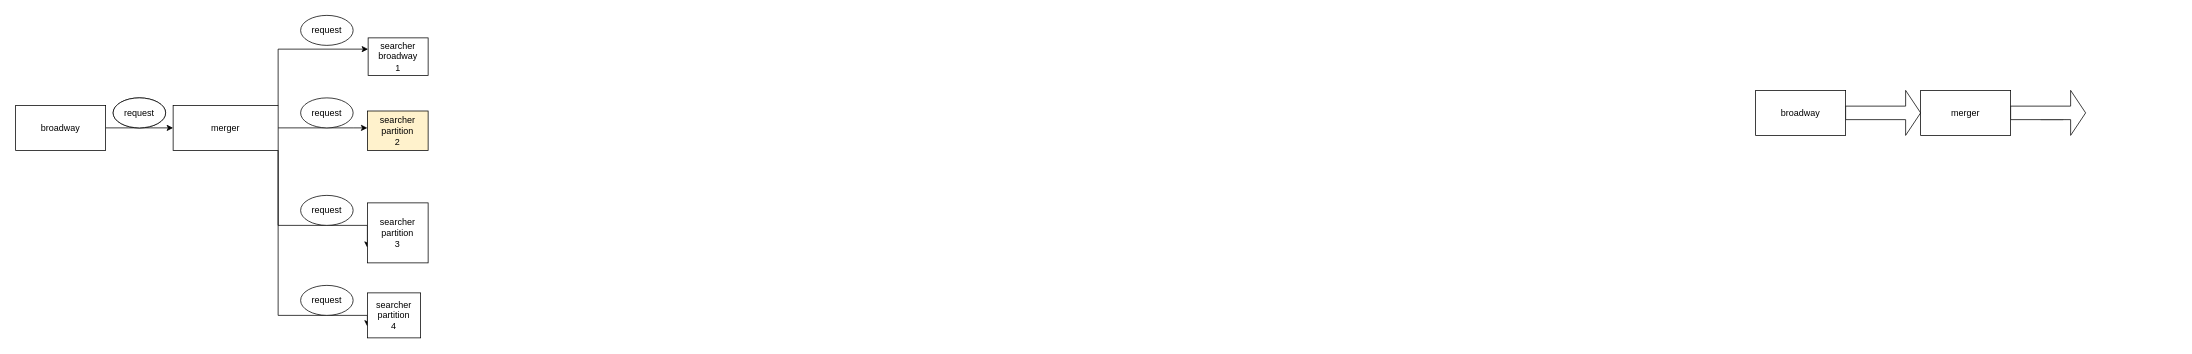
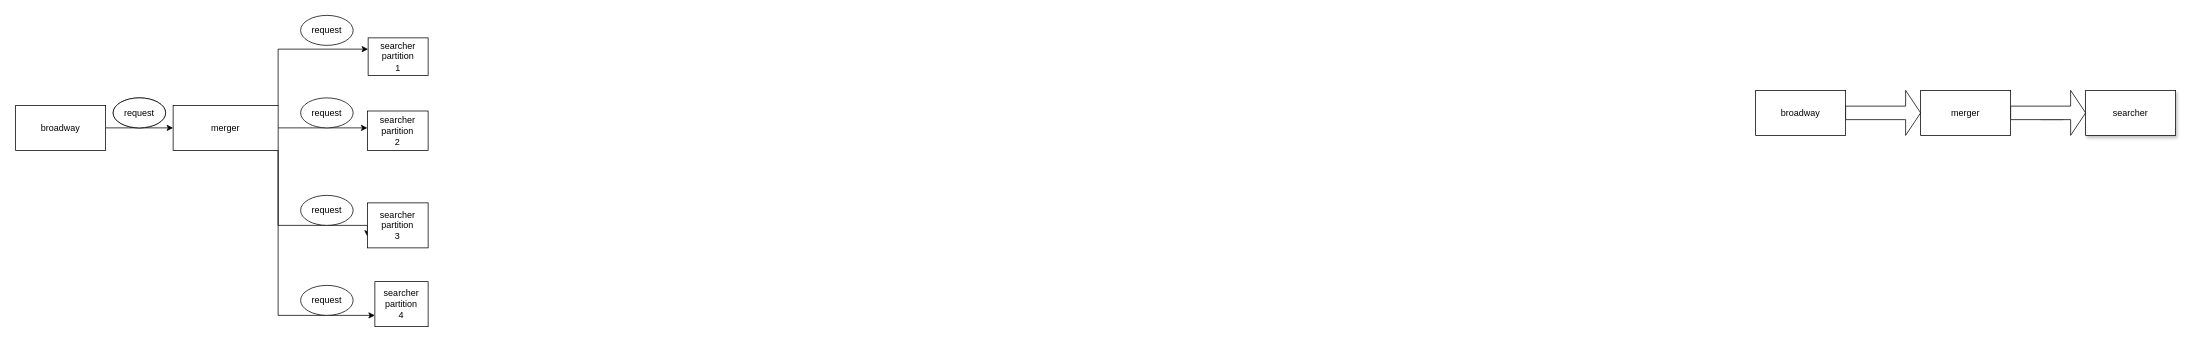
node "searcher broadway 1": label "searcher broadway 1" -> "searcher partition 1"
node "searcher": added
node "searcher partition 2": fillcolor #fff2cc -> #ffffff
node "searcher partition 3": size 61x60 -> 61x45
node "searcher partition 4": moved (394, 315) -> (401, 304)
